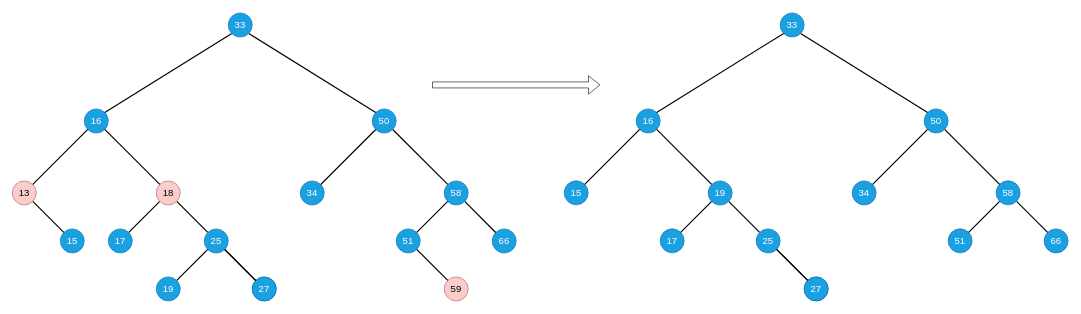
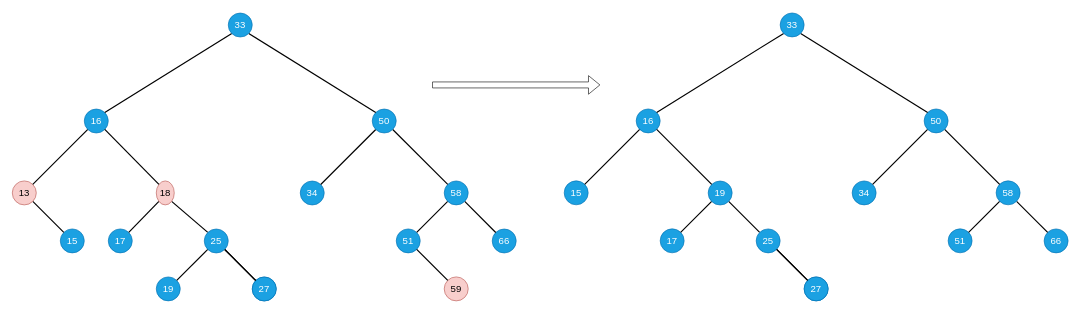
node "18": size 24x24 -> 18x24
